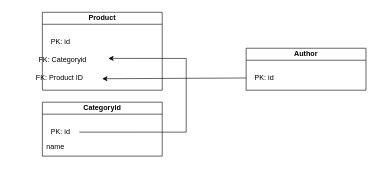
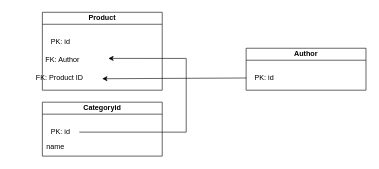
node "FK: Categoryid": label "FK: Categoryid" -> "FK: Author"
